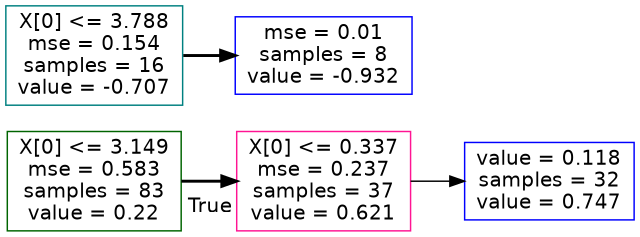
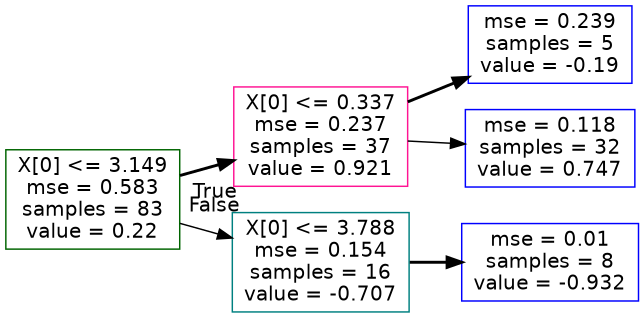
node "mse = 0.239 samples = 5 value = -0.19": added
node "X[0] <= 0.337 mse = 0.237 samples = 37 value = 0.621": label "X[0] <= 0.337 mse = 0.237 samples = 37 value = 0.621" -> "X[0] <= 0.337 mse = 0.237 samples = 37 value = 0.921"
node "value = 0.118 samples = 32 value = 0.747": label "value = 0.118 samples = 32 value = 0.747" -> "mse = 0.118 samples = 32 value = 0.747"
edge "X[0] <= 3.149 mse = 0.583 samples = 83 value = 0.22" -> "X[0] <= 3.788 mse = 0.154 samples = 16 value = -0.707": added
